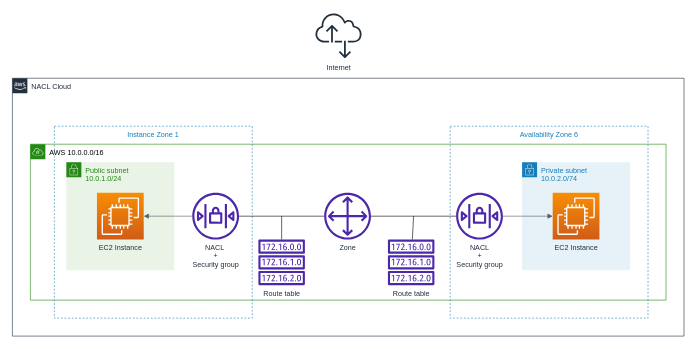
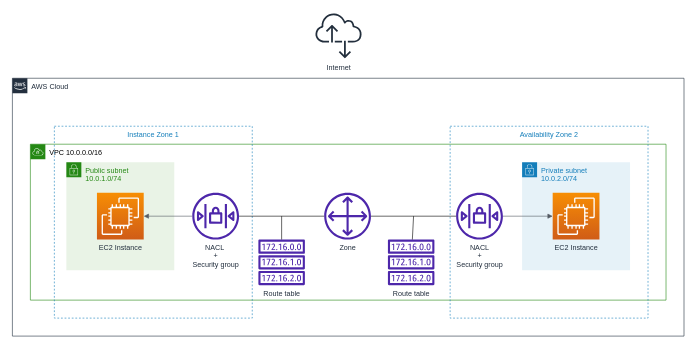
node "NACL Cloud": label "NACL Cloud" -> "AWS Cloud"
node "Availability Zone 6": label "Availability Zone 6" -> "Availability Zone 2"
node "AWS 10.0.0.0/16": label "AWS 10.0.0.0/16" -> "VPC 10.0.0.0/16"
node "Public subnet 10.0.1.0/24": label "Public subnet 10.0.1.0/24" -> "Public subnet 10.0.1.0/74"
